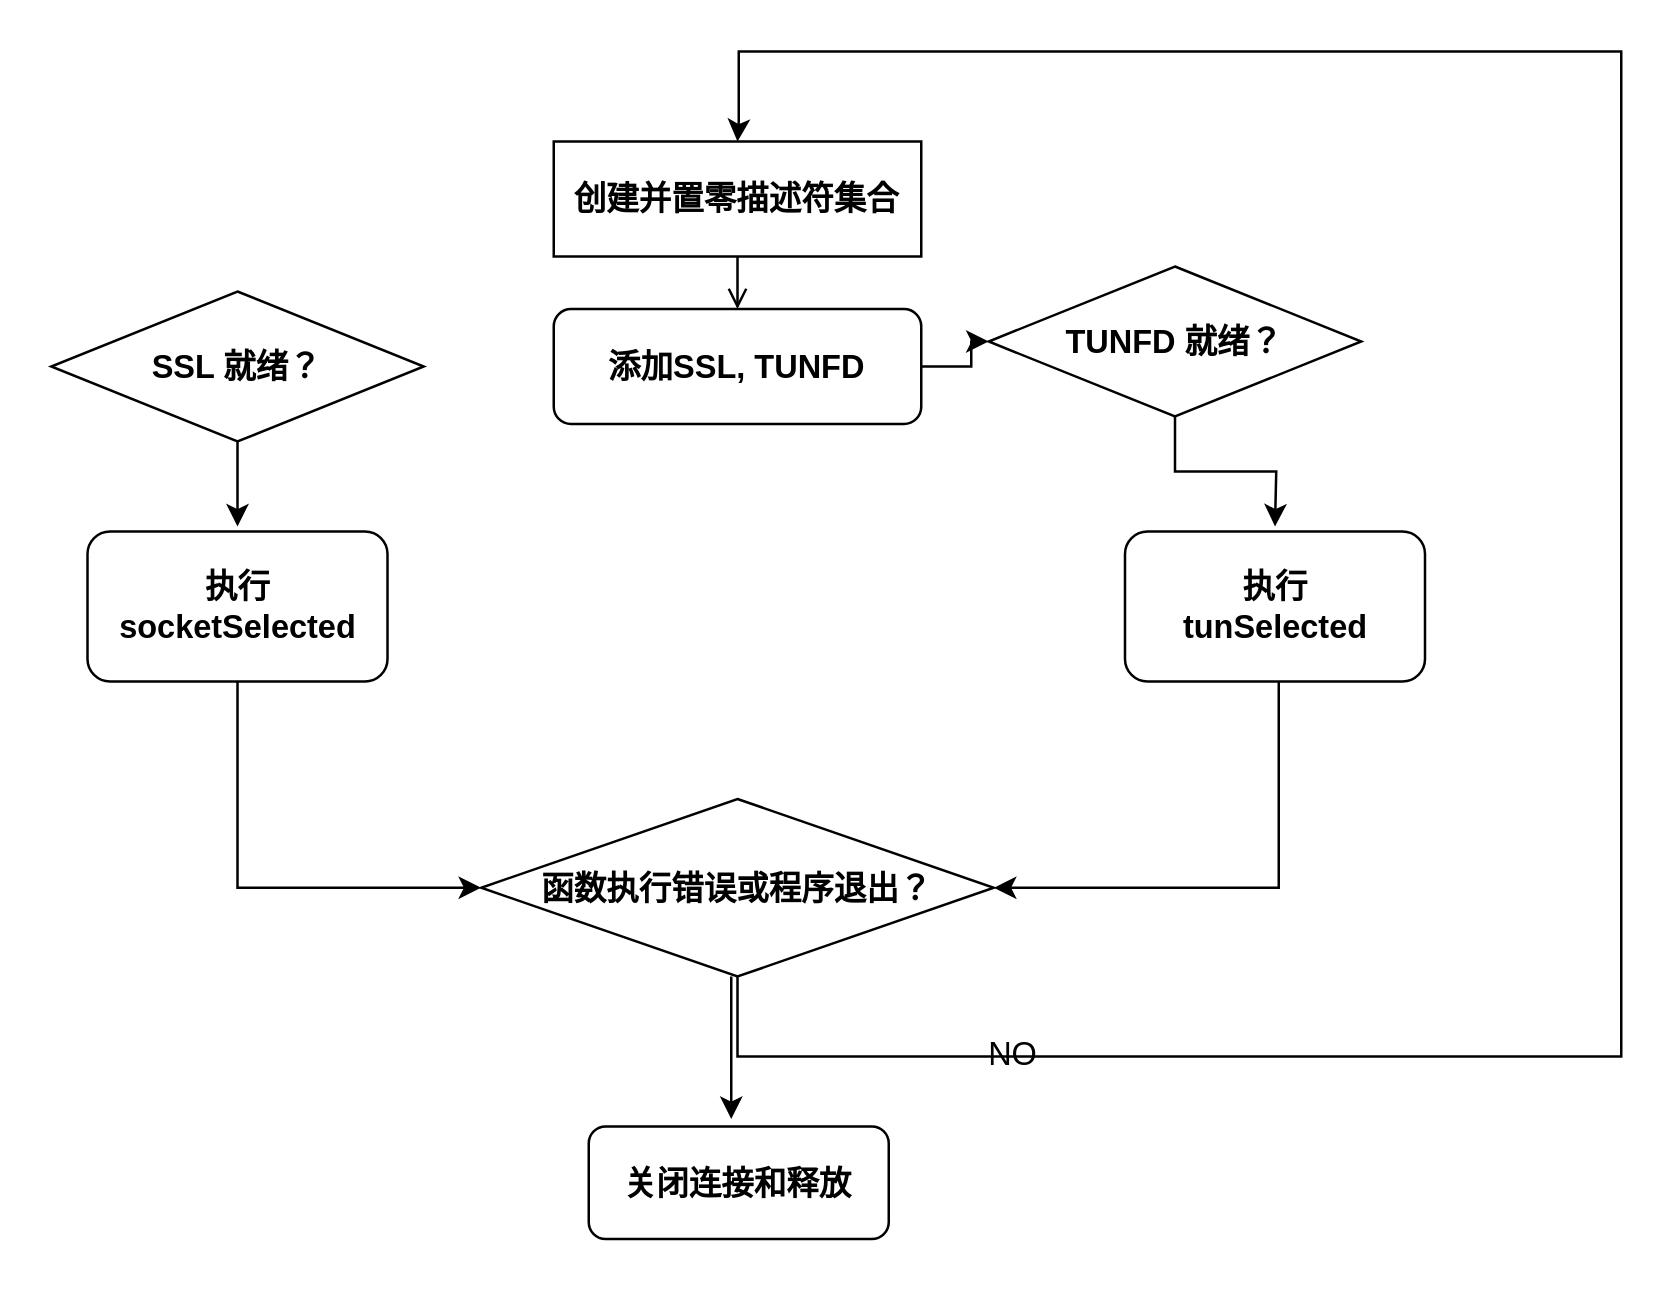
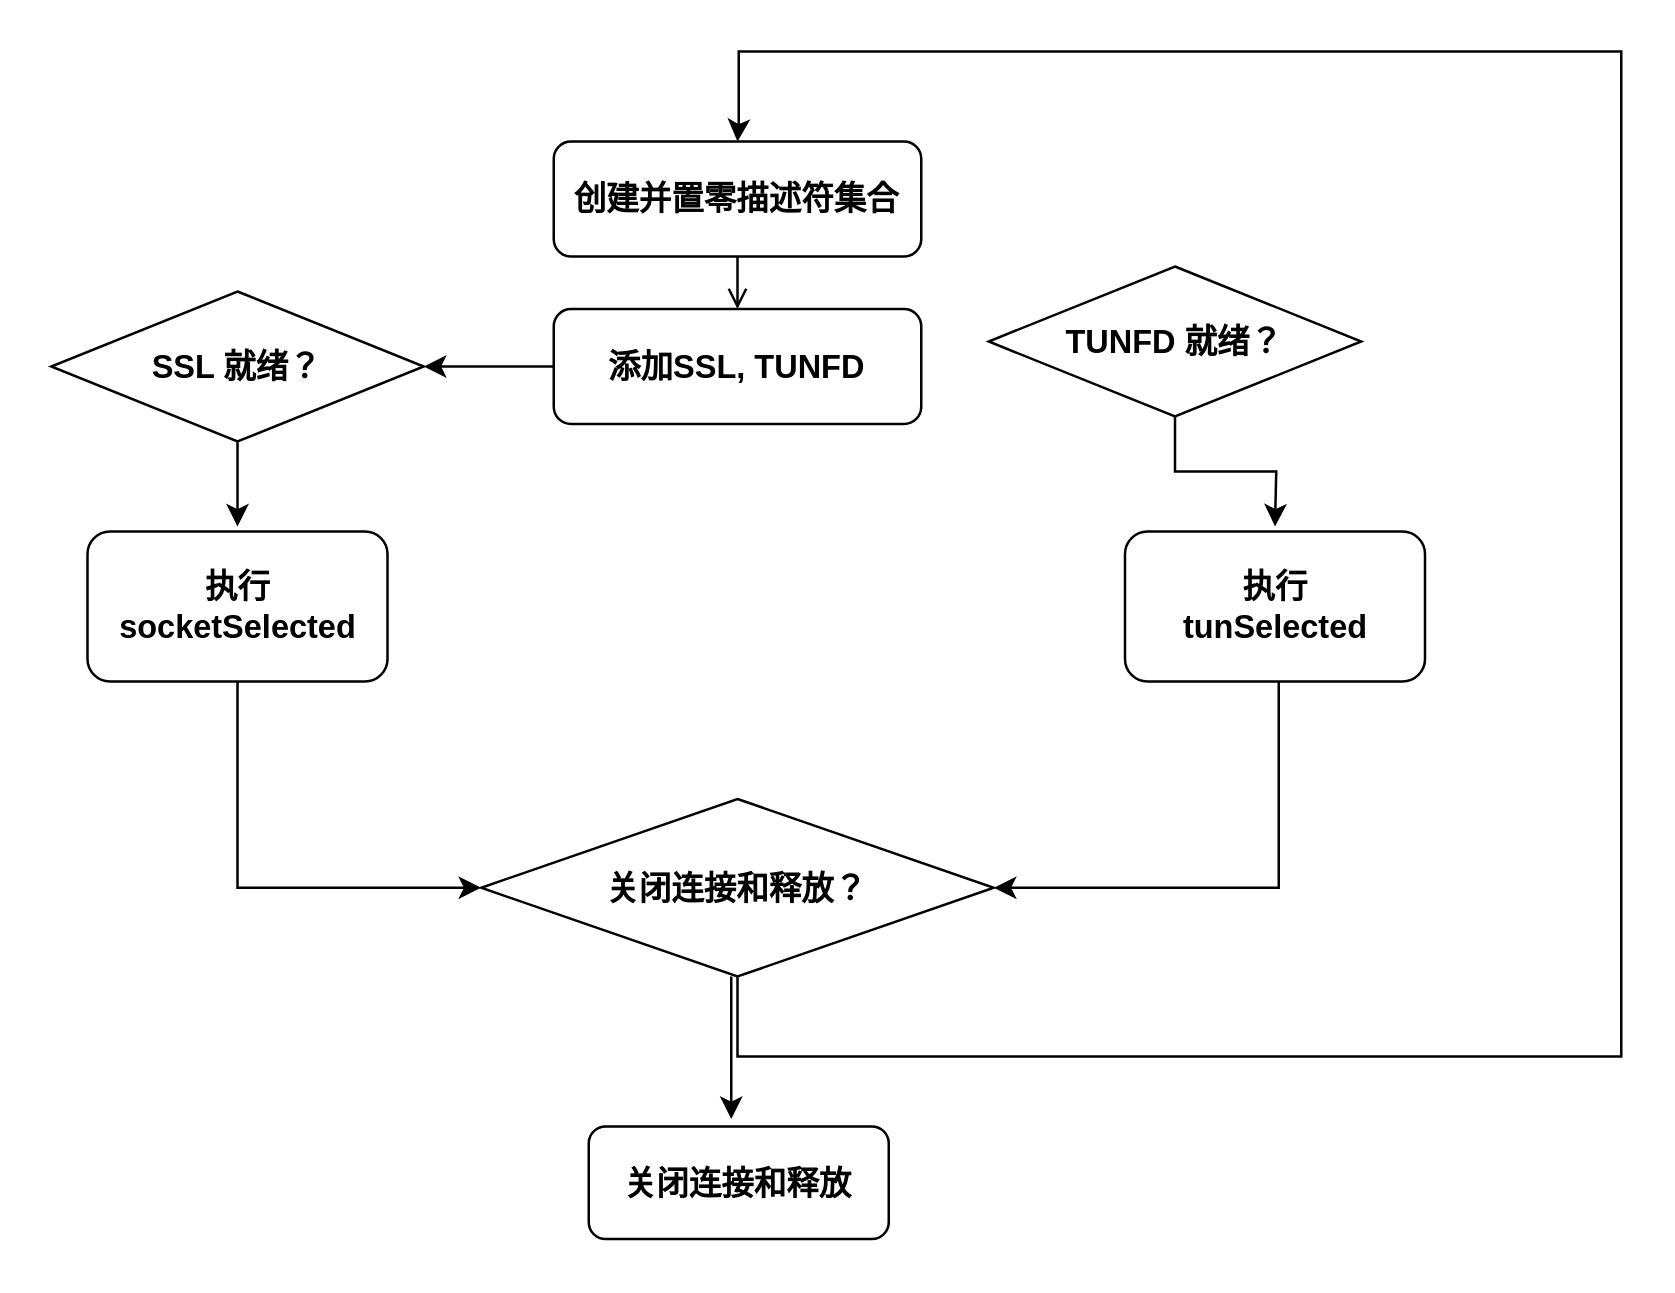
node "创建并置零描述符集合": shape rectangle -> rounded rectangle
edge "添加SSL, TUNFD" -> "SSL 就绪？": added
edge "添加SSL, TUNFD" -> "TUNFD 就绪？": removed
node "函数执行错误或程序退出？": label "函数执行错误或程序退出？" -> "关闭连接和释放？"
node "NO": removed
